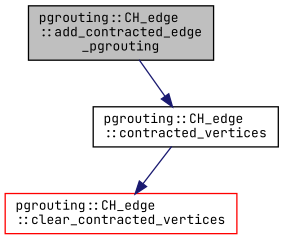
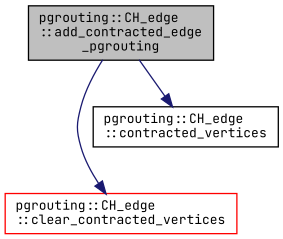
edge "pgrouting::CH_edge ::contracted_vertices" -> "pgrouting::CH_edge ::clear_contracted_vertices": now "pgrouting::CH_edge ::add_contracted_edge _pgrouting" -> "pgrouting::CH_edge ::clear_contracted_vertices"
